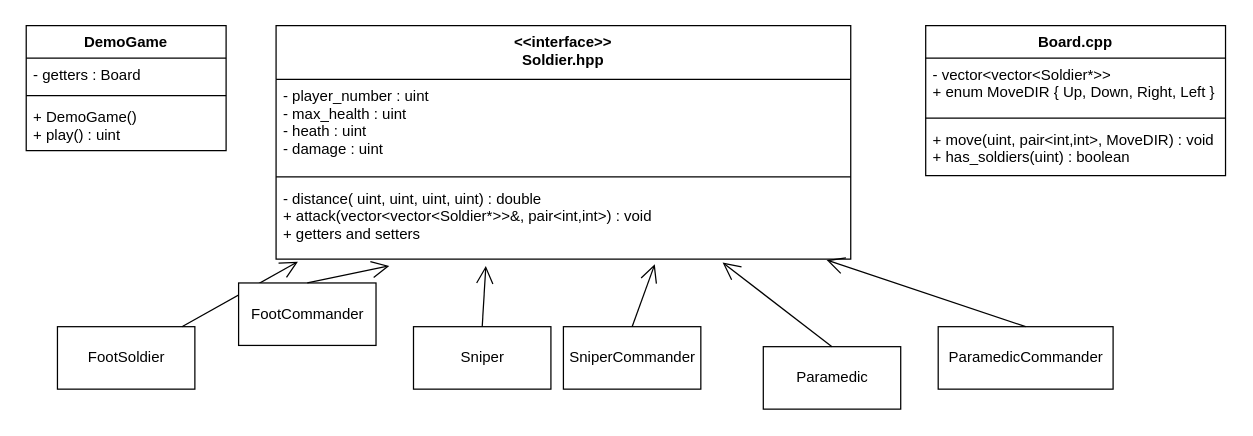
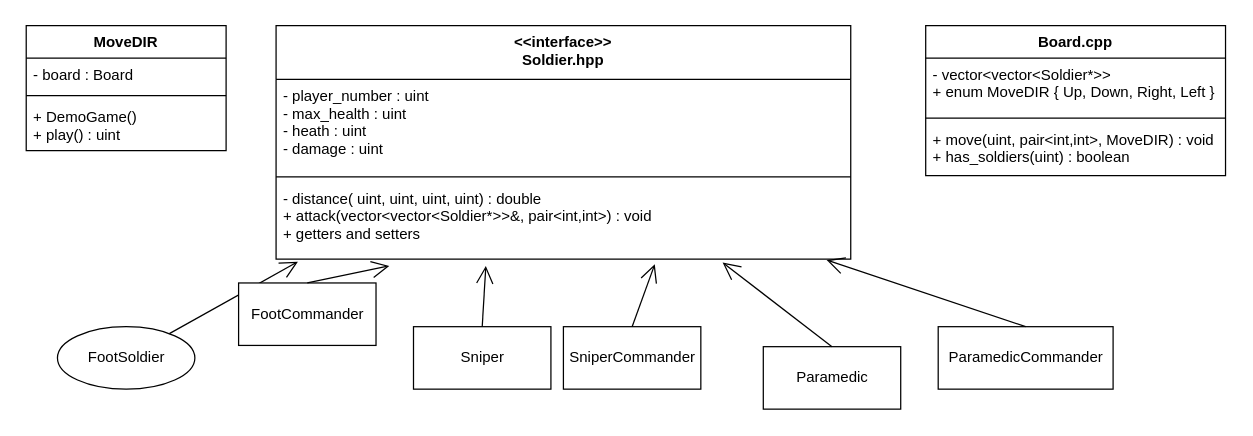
node "DemoGame": label "DemoGame" -> "MoveDIR"
node "- getters : Board": label "- getters : Board" -> "- board : Board"
node "FootSoldier": shape rectangle -> ellipse
